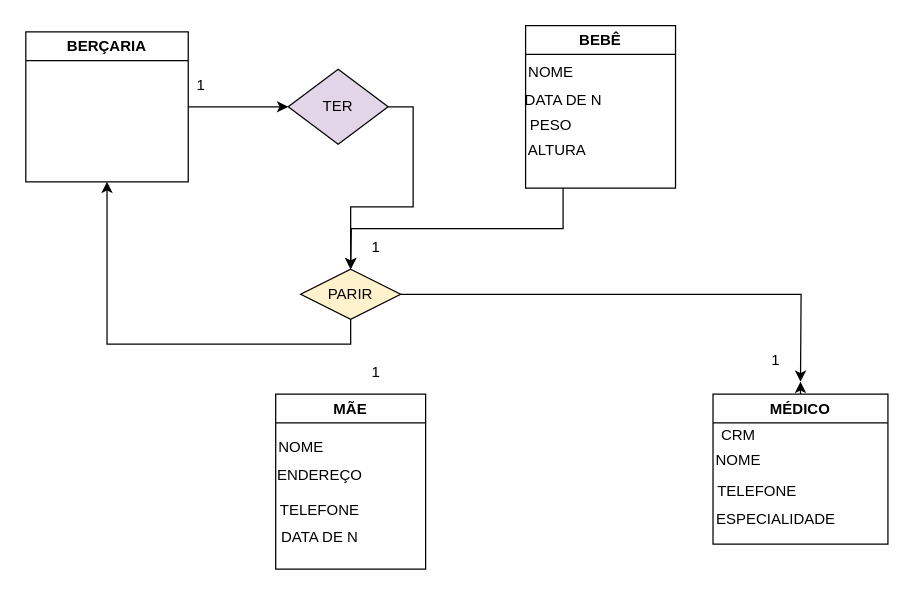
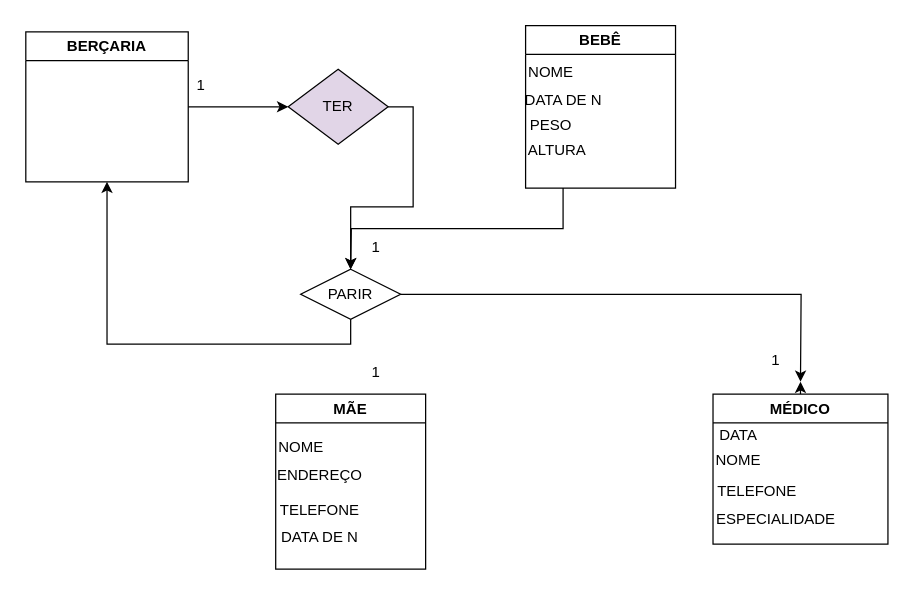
node "PARIR": fillcolor #fff2cc -> #ffffff
node "CRM": label "CRM" -> "DATA"
